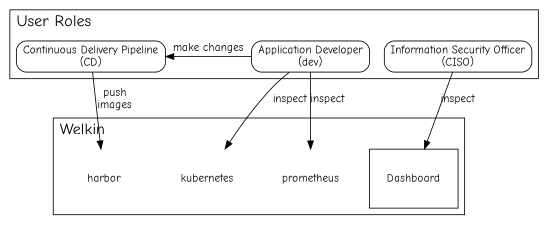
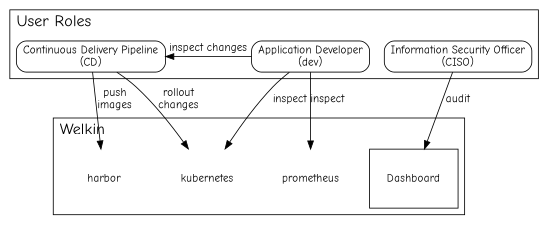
edge "Application Developer (dev)" -> "Continuous Delivery Pipeline (CD)": label "make changes" -> "inspect changes"
edge "Information Security Officer (CISO)" -> "Dashboard": label "inspect" -> "audit"
edge "Continuous Delivery Pipeline (CD)" -> "kubernetes": added, label "rollout changes"
